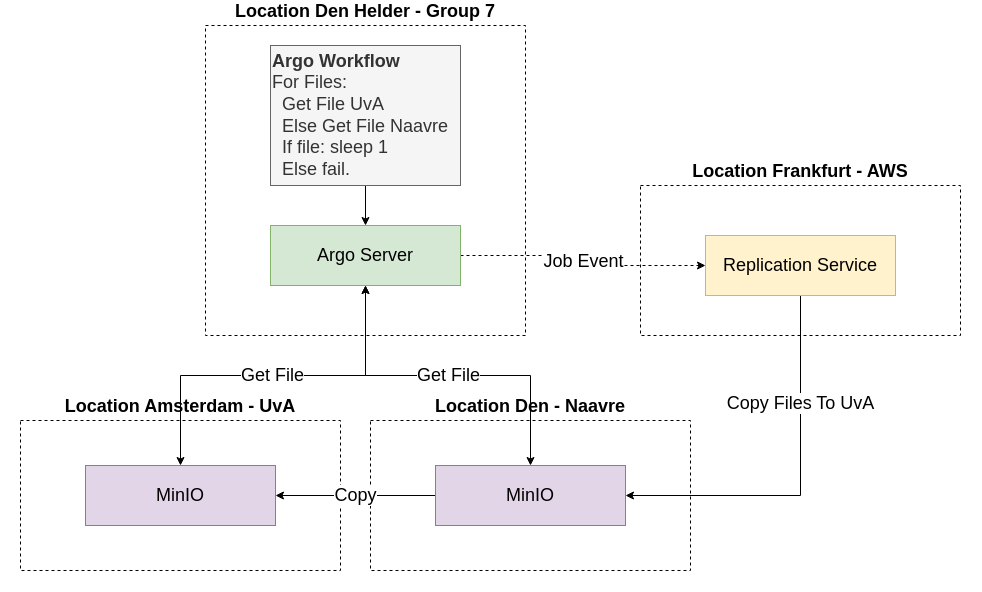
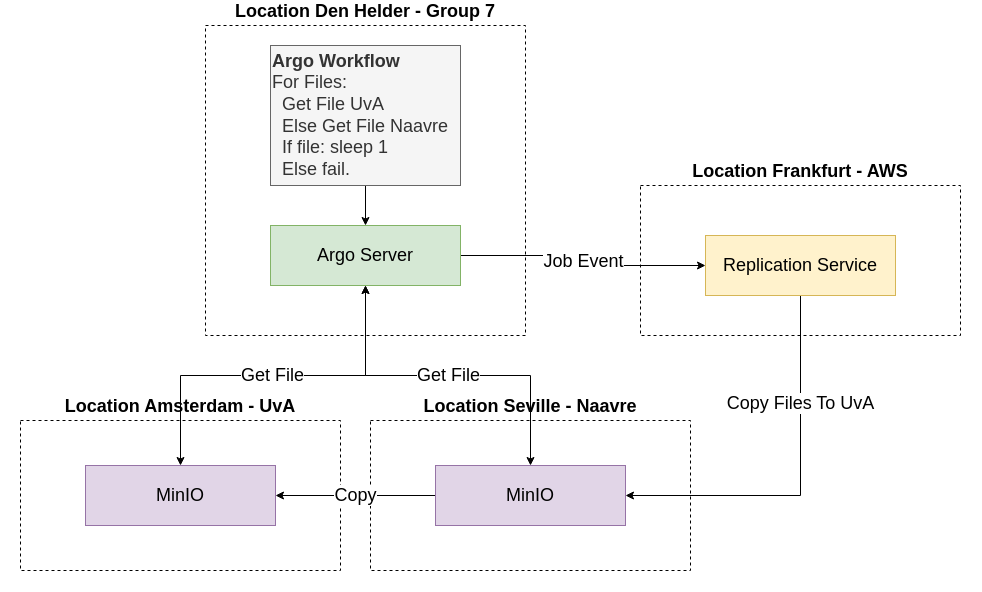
edge "Argo Server" -> "Replication Service": style dashed -> solid
node "Location Den - Naavre": label "Location Den - Naavre" -> "Location Seville - Naavre"
